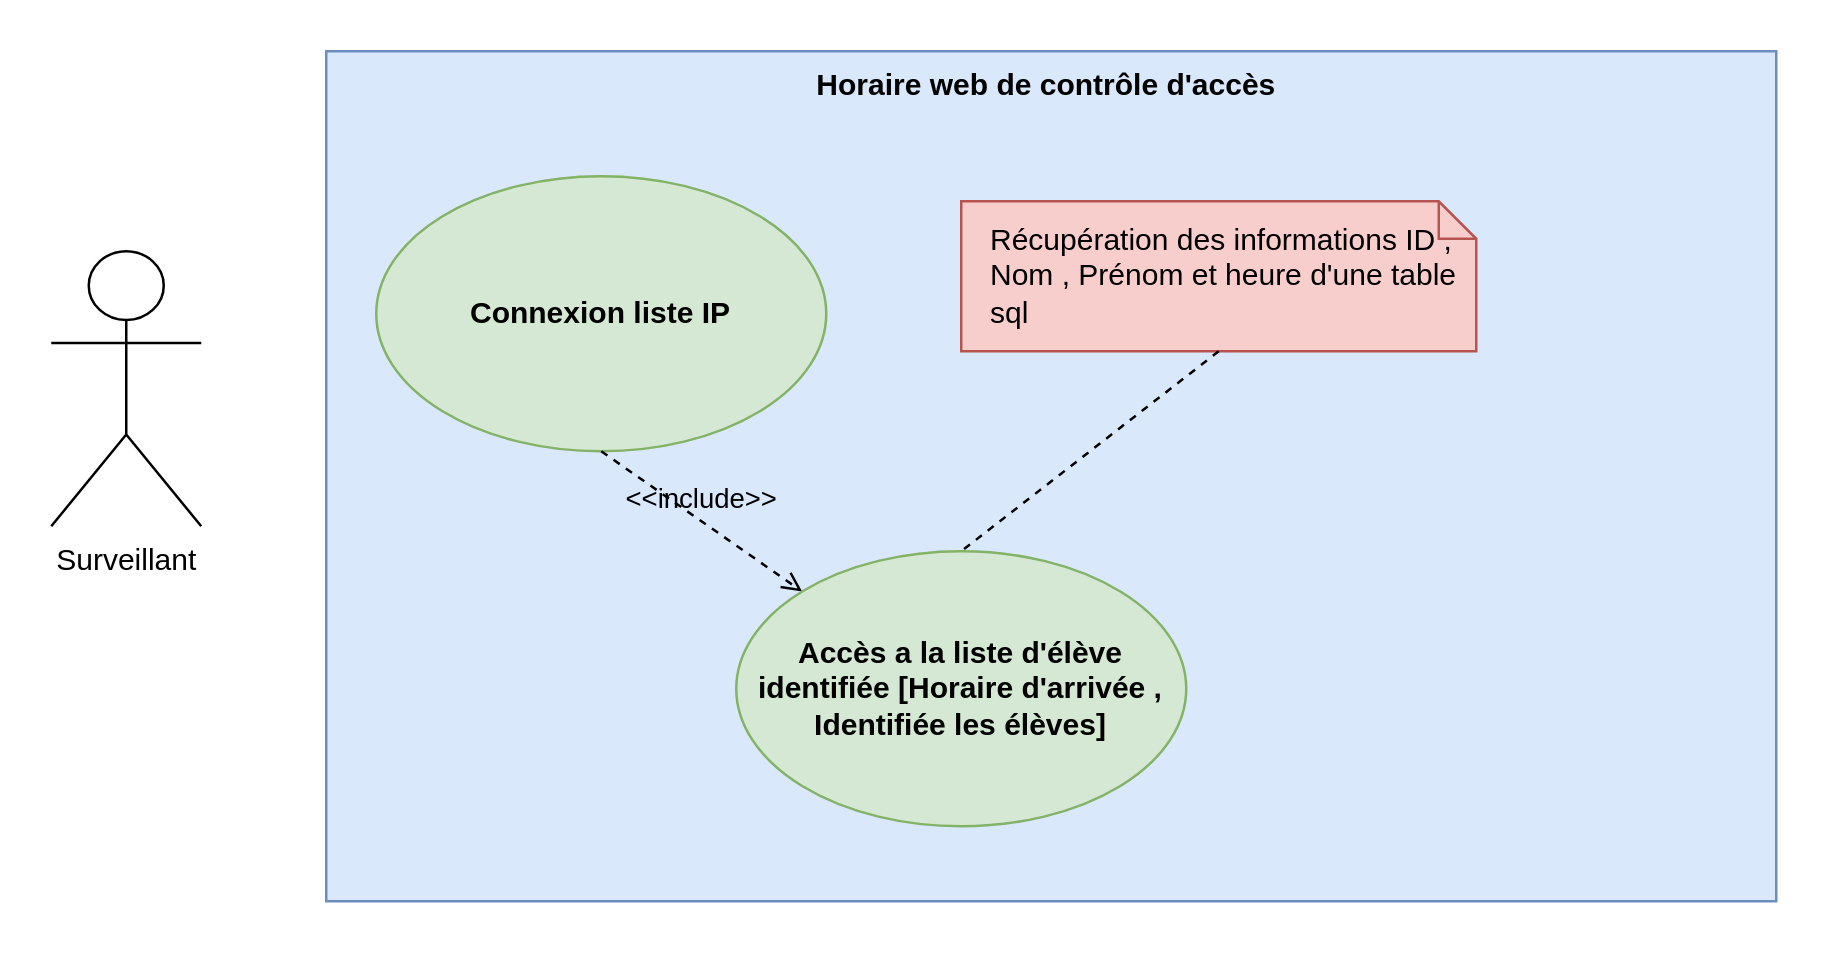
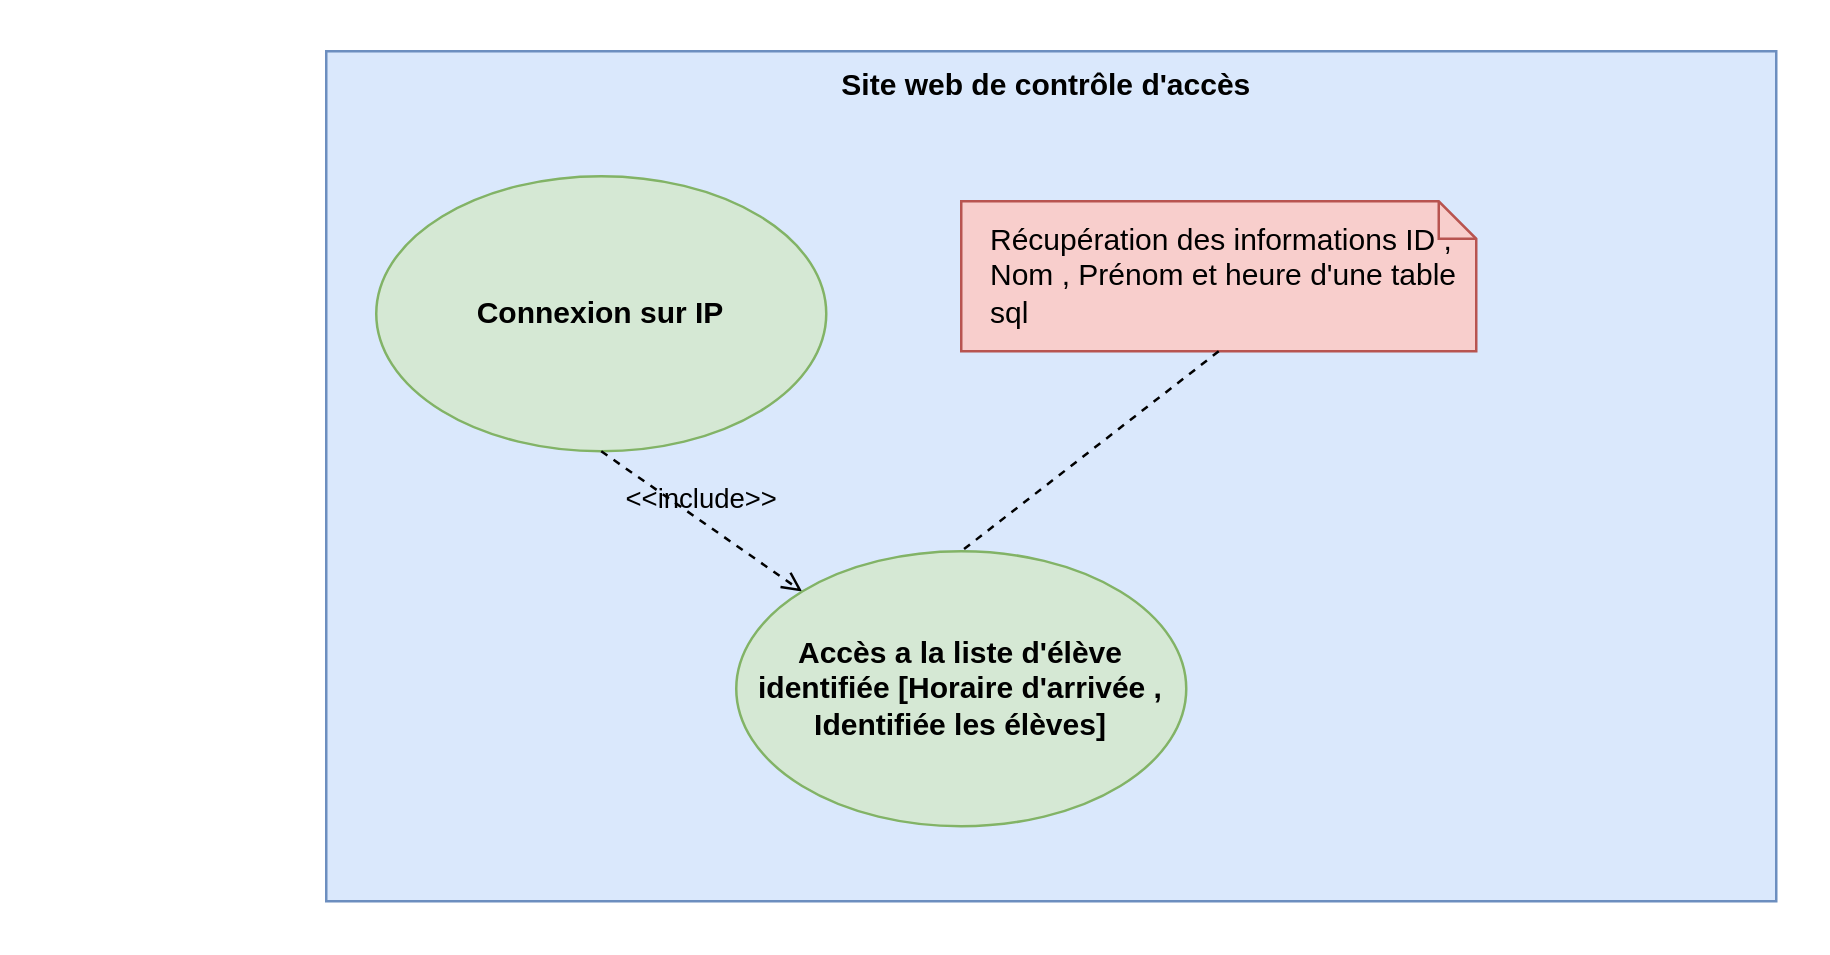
node "Horaire web de contrôle d'accès": label "Horaire web de contrôle d'accès" -> "Site web de contrôle d'accès"
node "Connexion liste IP": label "Connexion liste IP" -> "Connexion sur IP"
node "Surveillant": removed
